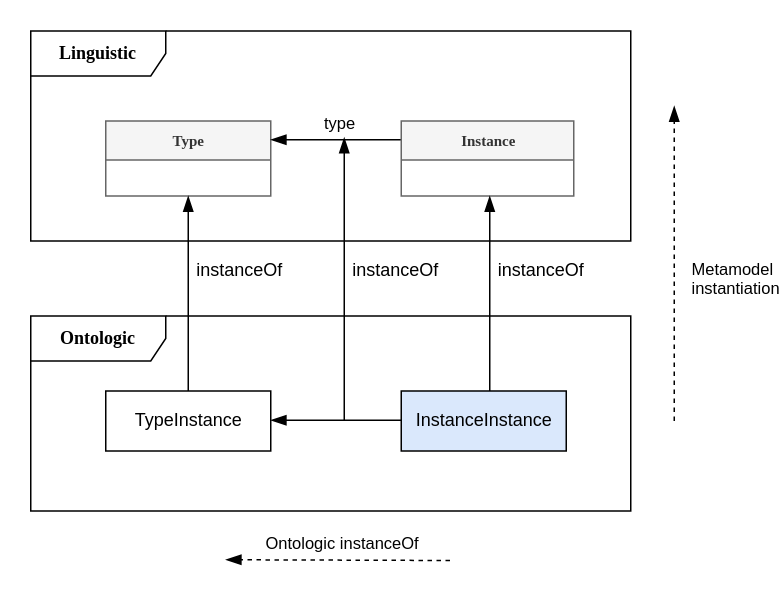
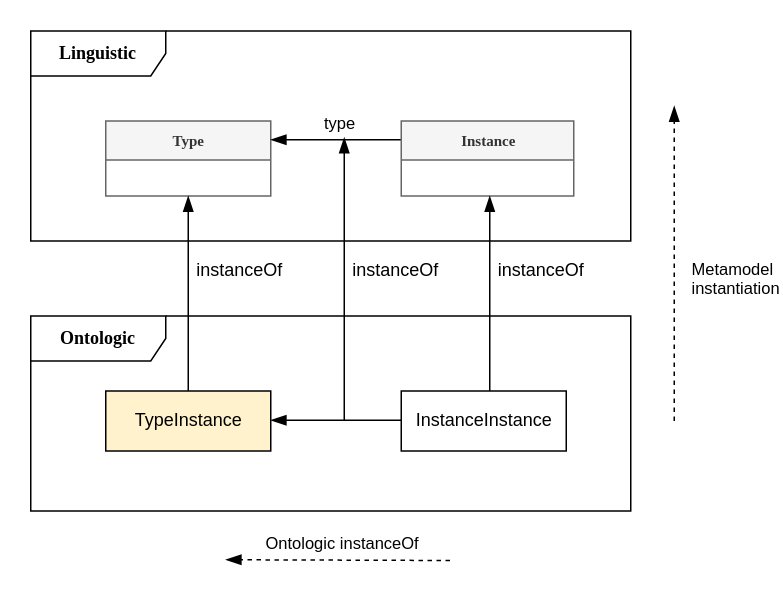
node "TypeInstance": fillcolor #ffffff -> #fff2cc
node "InstanceInstance": fillcolor #dae8fc -> #ffffff
